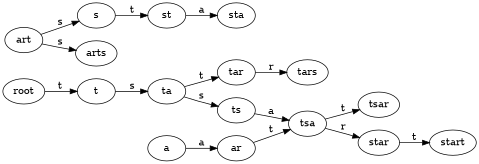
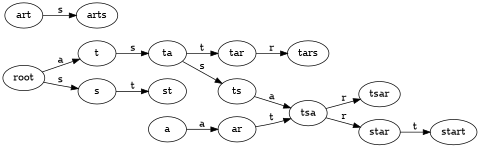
node "sta": removed
edge "art" -> "s": now "root" -> "s"
edge "root" -> "t": label "t" -> "a"
edge "tsa" -> "tsar": label "t" -> "r"
